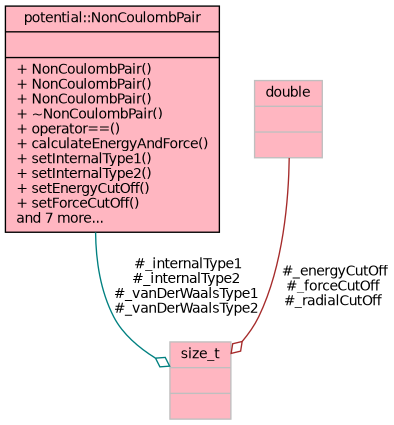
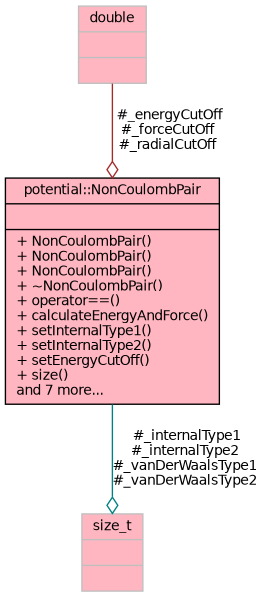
node "potential::NonCoulombPair": text "+ setForceCutOff()" -> "+ size()"
edge "double" -> "size_t": now "double" -> "potential::NonCoulombPair"
